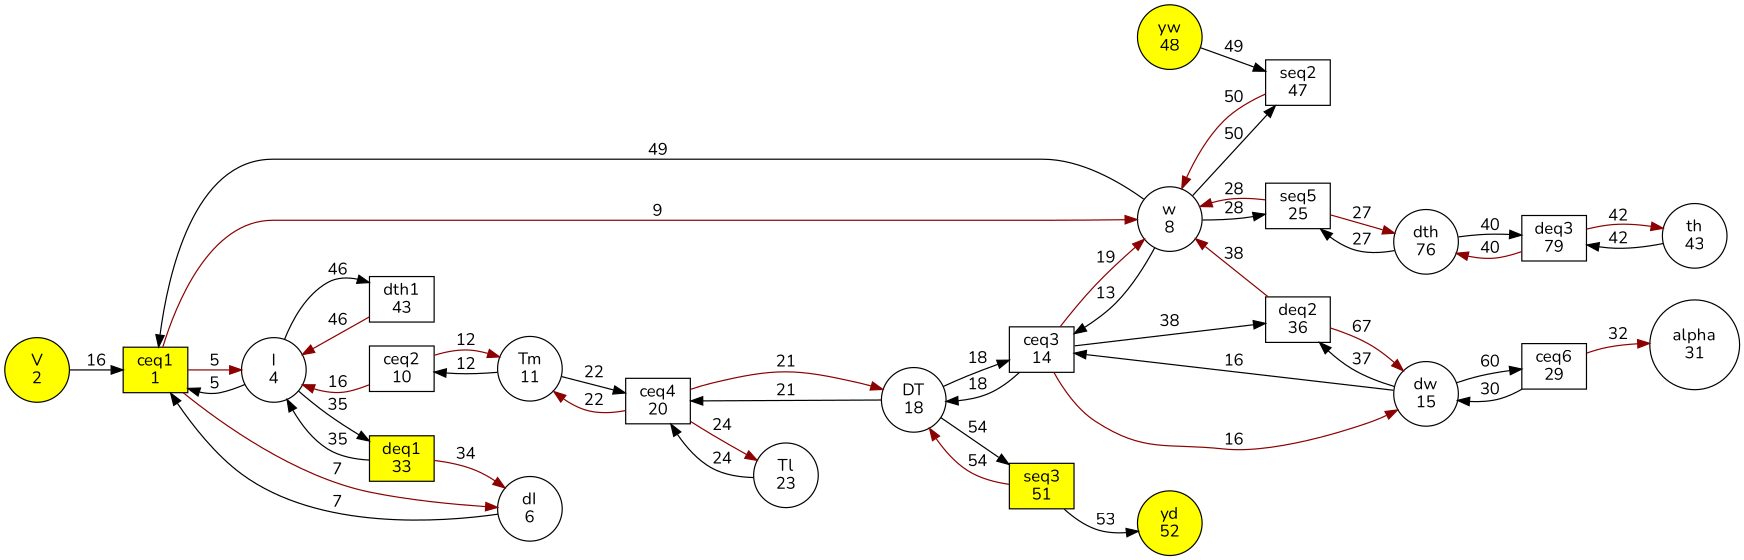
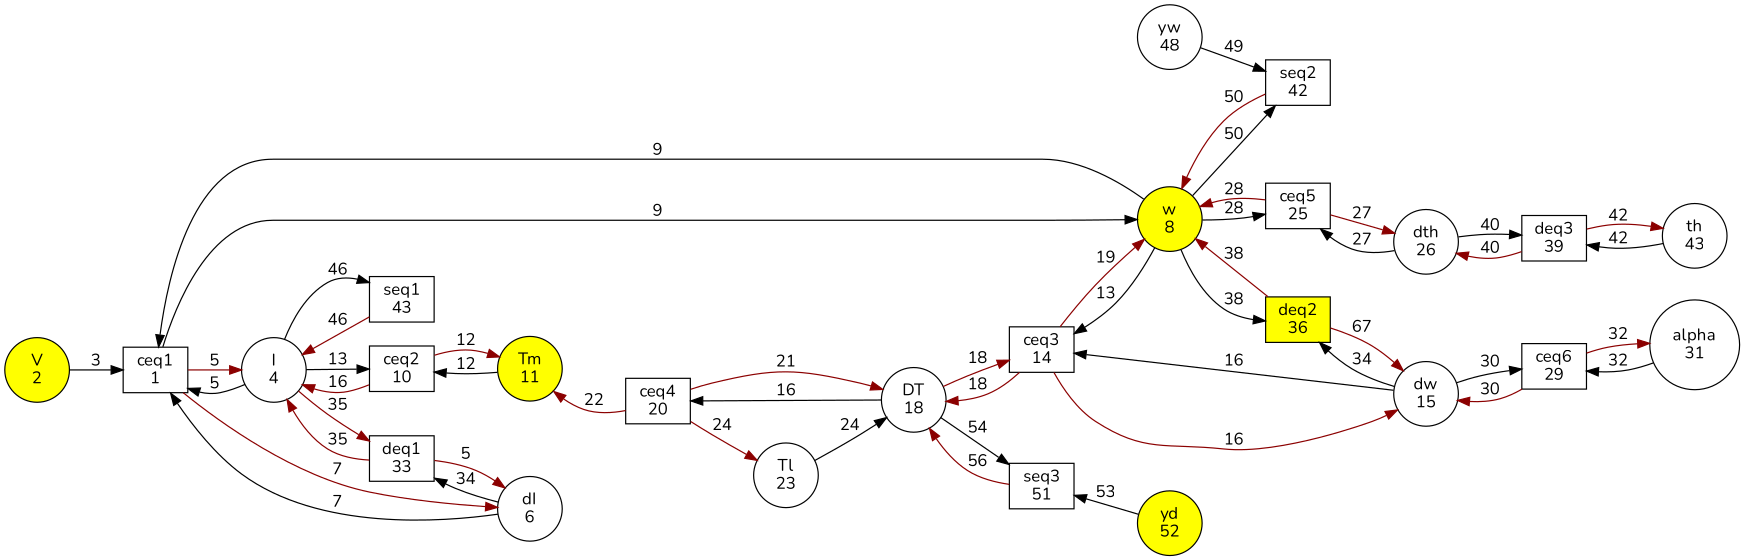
node "yw 48": fillcolor yellow -> white
node "seq2 47": label "seq2 47" -> "seq2 42"
edge "w 8" -> "ceq1 1": label "49" -> "9"
node "seq5 25": label "seq5 25" -> "ceq5 25"
node "w 8": fillcolor white -> yellow
edge "ceq1 1" -> "w 8": color red4 -> black
node "deq3 79": label "deq3 79" -> "deq3 39"
node "dth 76": label "dth 76" -> "dth 26"
node "dth1 43": label "dth1 43" -> "seq1 43"
node "deq2 36": fillcolor white -> yellow
edge "ceq3 14" -> "deq2 36": now "w 8" -> "deq2 36"
edge "dw 15" -> "deq2 36": label "37" -> "34"
edge "V 2" -> "ceq1 1": label "16" -> "3"
edge "dw 15" -> "ceq6 29": label "60" -> "30"
edge "I 4" -> "ceq2 10": added, label "13"
node "Tm 11": fillcolor white -> yellow
node "ceq1 1": fillcolor yellow -> white
edge "alpha 31" -> "ceq6 29": added, label "32"
edge "DT 18" -> "ceq3 14": color black -> red4
edge "Tm 11" -> "ceq4 20": removed, label "22"
edge "DT 18" -> "ceq4 20": label "21" -> "16"
edge "ceq3 14" -> "DT 18": color black -> red4
edge "ceq6 29" -> "dw 15": color black -> red4
edge "I 4" -> "deq1 33": color black -> red4
edge "deq1 33" -> "I 4": color black -> red4
edge "deq1 33" -> "dI 6": label "34" -> "5"
node "deq1 33": fillcolor yellow -> white
edge "seq3 51" -> "DT 18": label "54" -> "56"
edge "Tl 23" -> "ceq4 20": now "Tl 23" -> "DT 18"
node "seq3 51": fillcolor yellow -> white
edge "dI 6" -> "deq1 33": added, label "34"
edge "seq3 51" -> "yd 52": reversed
